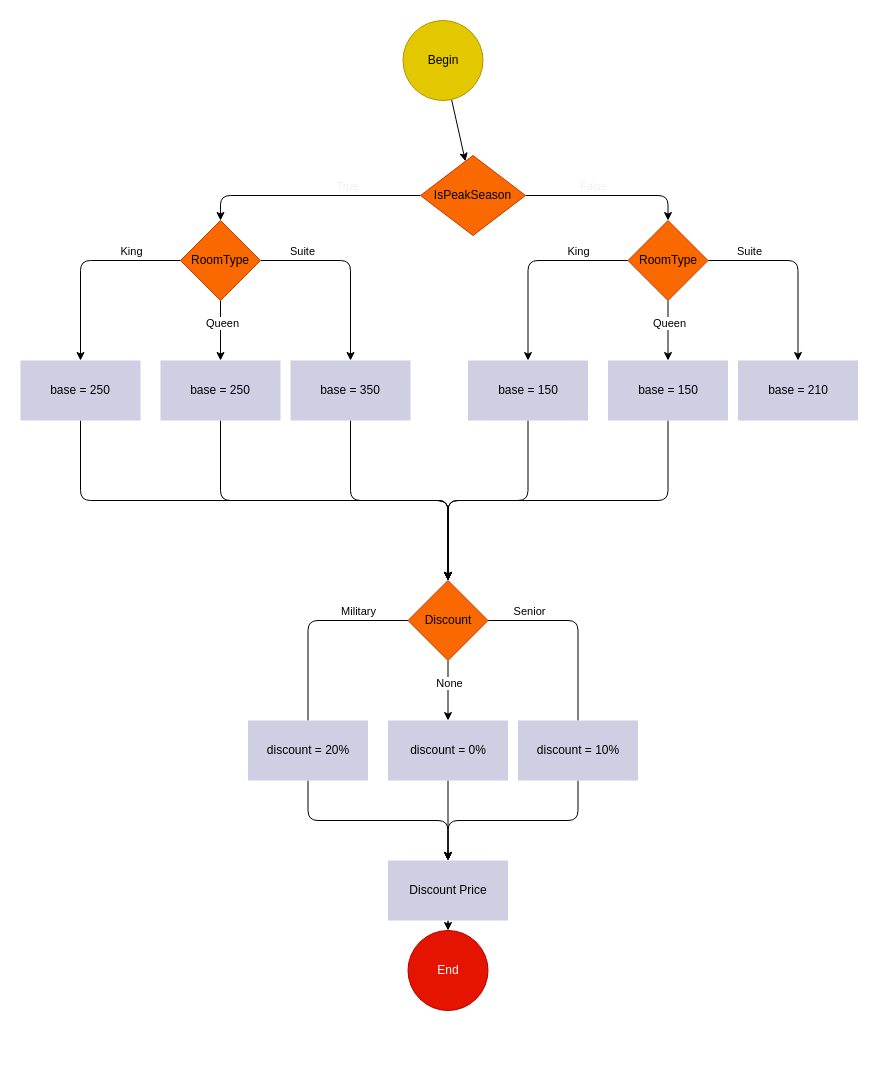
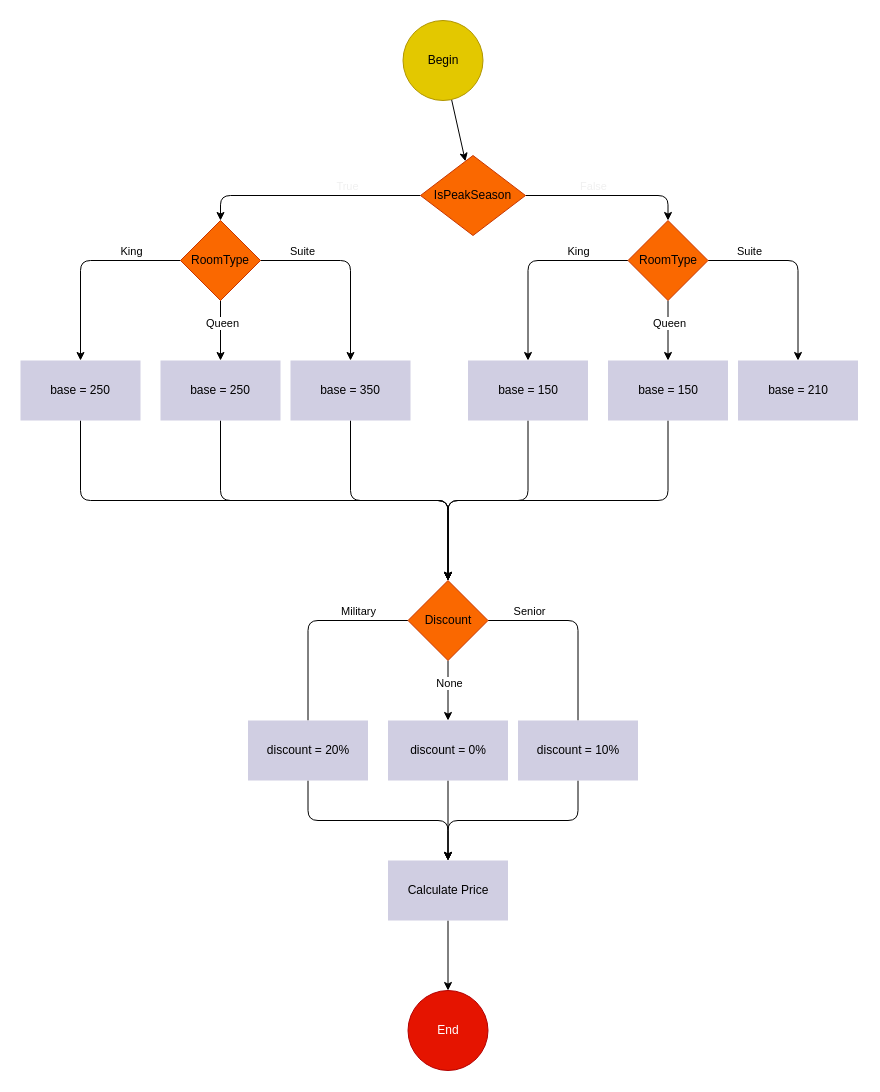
node "Discount Price": label "Discount Price" -> "Calculate Price"
node "End": moved (448, 971) -> (448, 1031)
